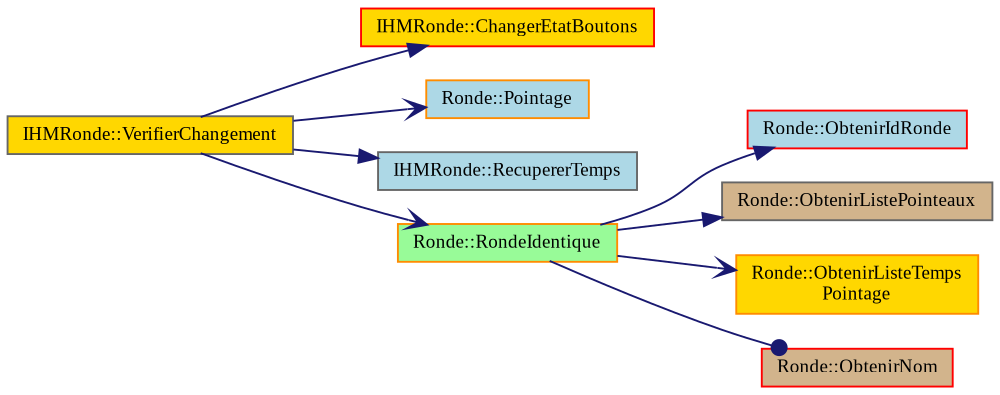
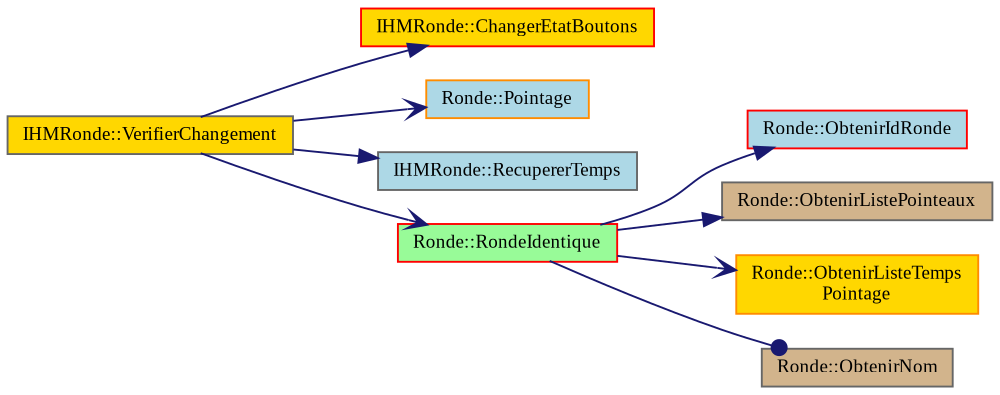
node "Ronde::RondeIdentique": color darkorange -> red
node "Ronde::ObtenirNom": color red -> gray40
